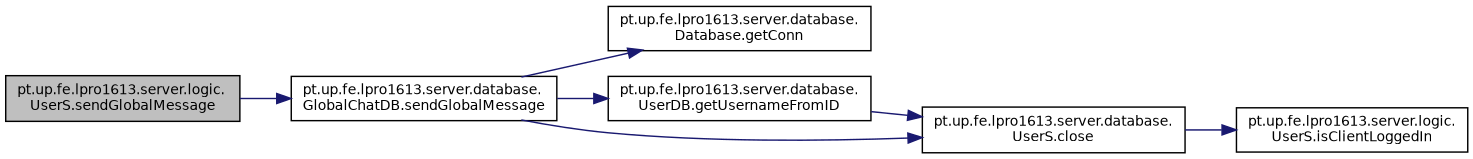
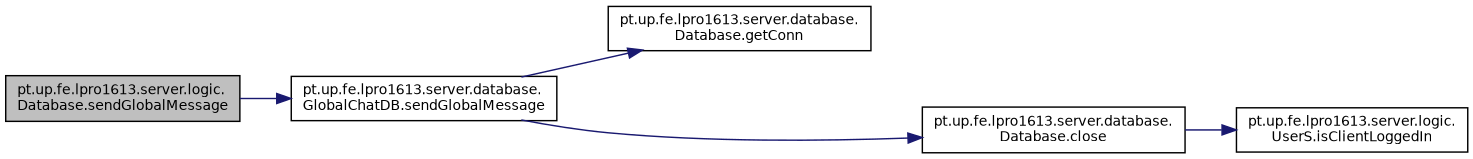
node "pt.up.fe.lpro1613.server.logic. UserS.sendGlobalMessage": label "pt.up.fe.lpro1613.server.logic. UserS.sendGlobalMessage" -> "pt.up.fe.lpro1613.server.logic. Database.sendGlobalMessage"
node "pt.up.fe.lpro1613.server.database. UserDB.getUsernameFromID": removed
node "pt.up.fe.lpro1613.server.database. UserS.close": label "pt.up.fe.lpro1613.server.database. UserS.close" -> "pt.up.fe.lpro1613.server.database. Database.close"
